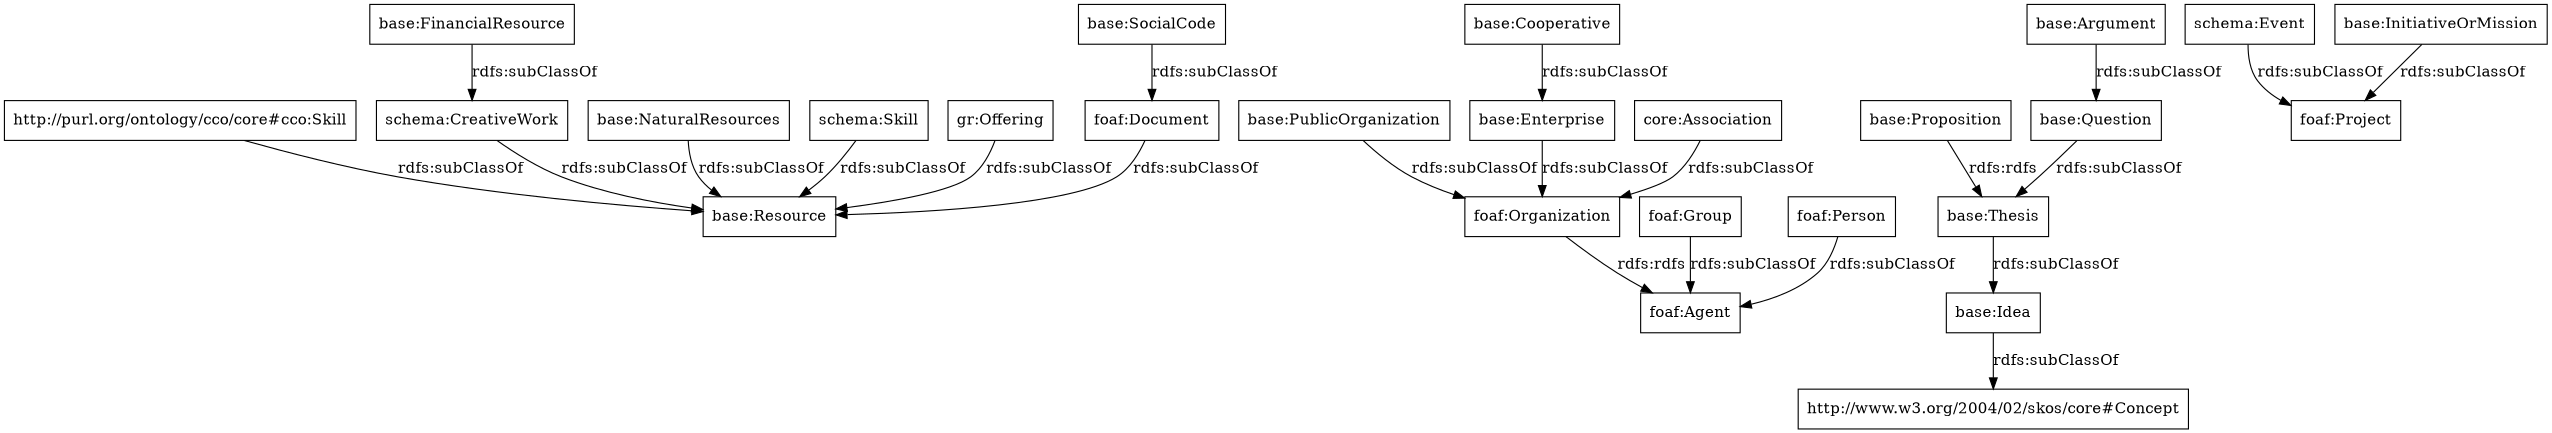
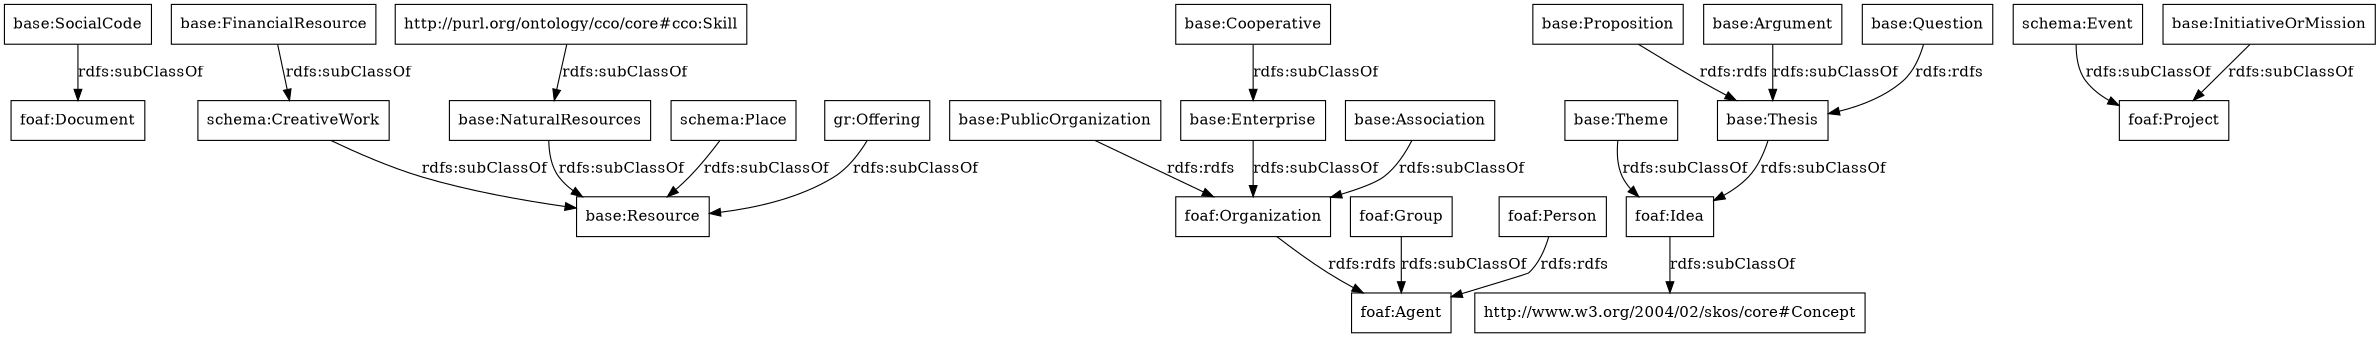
edge "base:Argument" -> "base:Question": now "base:Argument" -> "base:Thesis"
node "schema:Skill": label "schema:Skill" -> "schema:Place"
node "base:Theme": added
node "core:Association": label "core:Association" -> "base:Association"
edge "base:PublicOrganization" -> "foaf:Organization": label "rdfs:subClassOf" -> "rdfs:rdfs"
edge "base:Question" -> "base:Thesis": label "rdfs:subClassOf" -> "rdfs:rdfs"
edge "http://purl.org/ontology/cco/core#cco:Skill" -> "base:Resource": now "http://purl.org/ontology/cco/core#cco:Skill" -> "base:NaturalResources"
edge "foaf:Document" -> "base:Resource": removed, label "rdfs:subClassOf"
edge "foaf:Person" -> "foaf:Agent": label "rdfs:subClassOf" -> "rdfs:rdfs"
node "base:Idea": label "base:Idea" -> "foaf:Idea"
